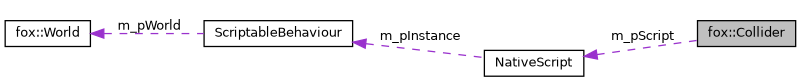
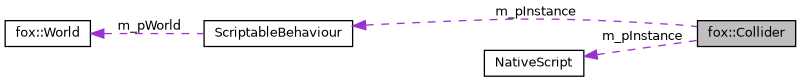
edge "fox::Collider" -> "NativeScript": label " m_pScript" -> " m_pInstance"
edge "NativeScript" -> "ScriptableBehaviour": now "fox::Collider" -> "ScriptableBehaviour"
